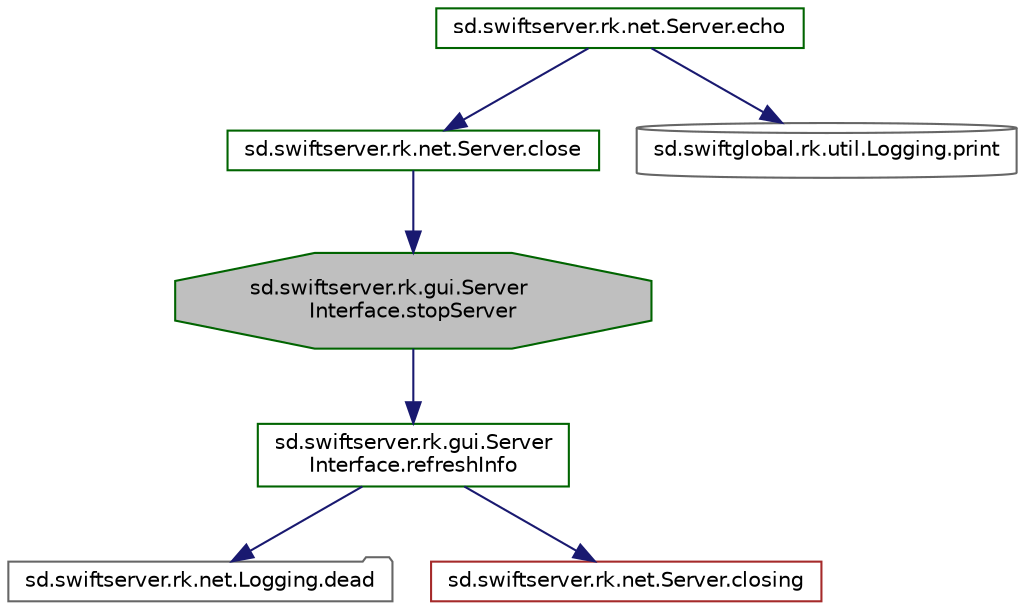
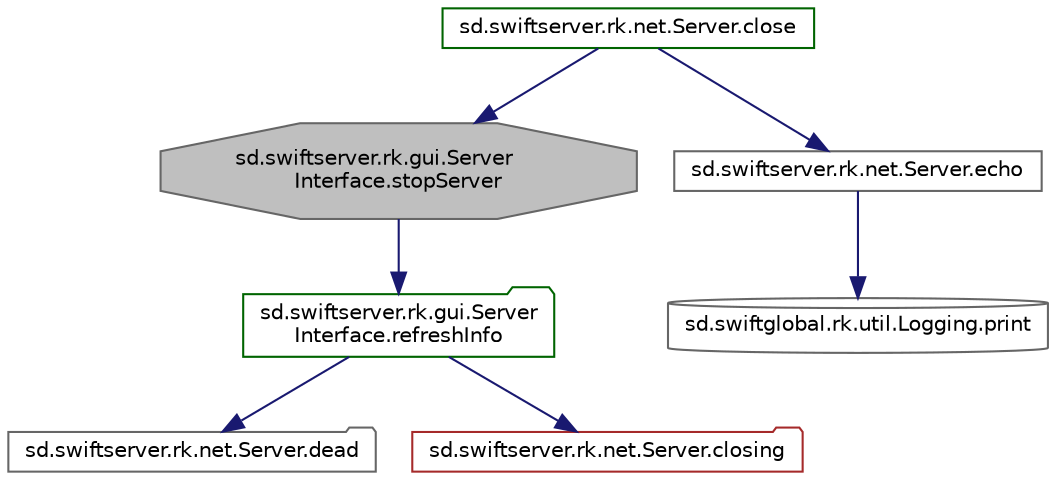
node "sd.swiftserver.rk.net.Server.echo": color darkgreen -> gray40
edge "sd.swiftserver.rk.net.Server.echo" -> "sd.swiftserver.rk.net.Server.close": reversed
node "sd.swiftserver.rk.gui.Server Interface.stopServer": color darkgreen -> gray40
node "sd.swiftserver.rk.gui.Server Interface.refreshInfo": shape box -> folder
node "sd.swiftserver.rk.net.Logging.dead": label "sd.swiftserver.rk.net.Logging.dead" -> "sd.swiftserver.rk.net.Server.dead"
node "sd.swiftserver.rk.net.Server.closing": shape box -> folder
